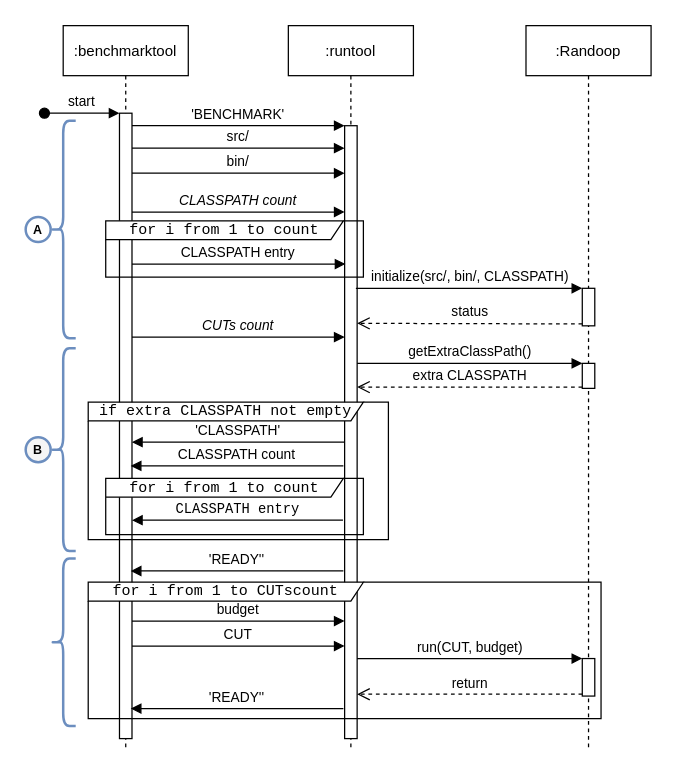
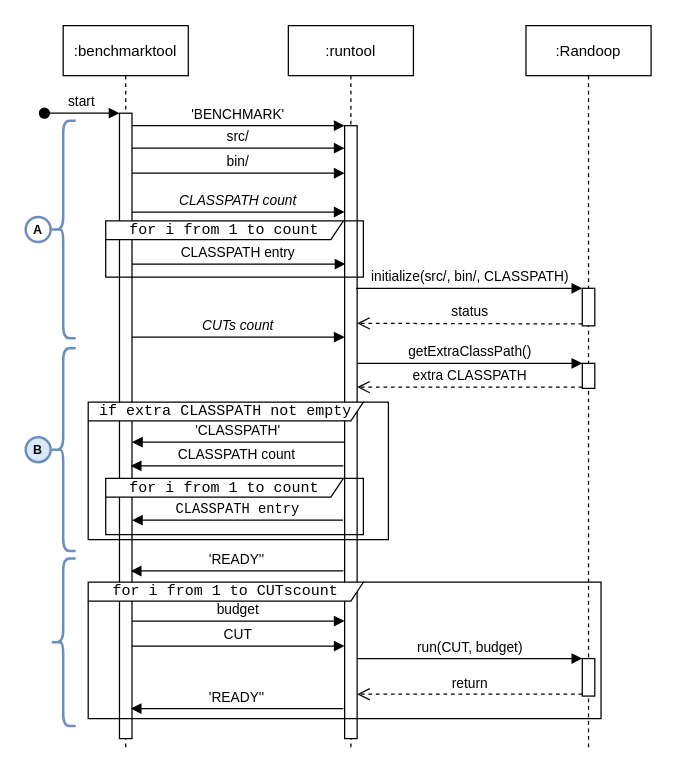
node "B": fillcolor #f5f5f5 -> #dae8fc
